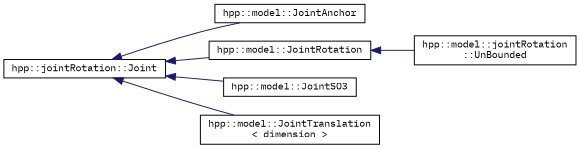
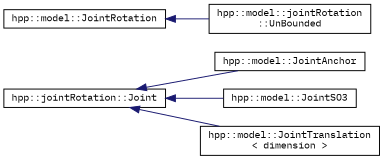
edge "hpp::model::JointRotation" -> "hpp::jointRotation::Joint": removed
